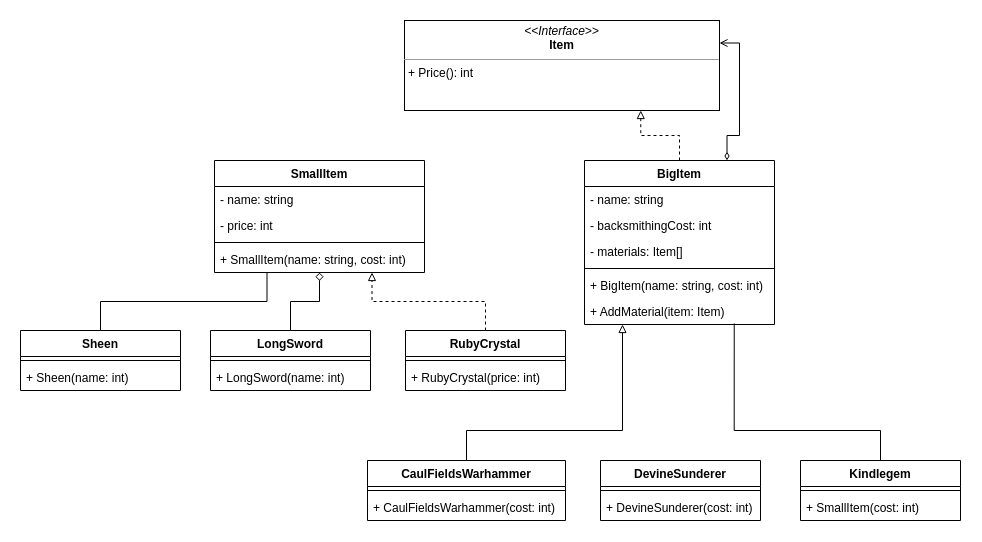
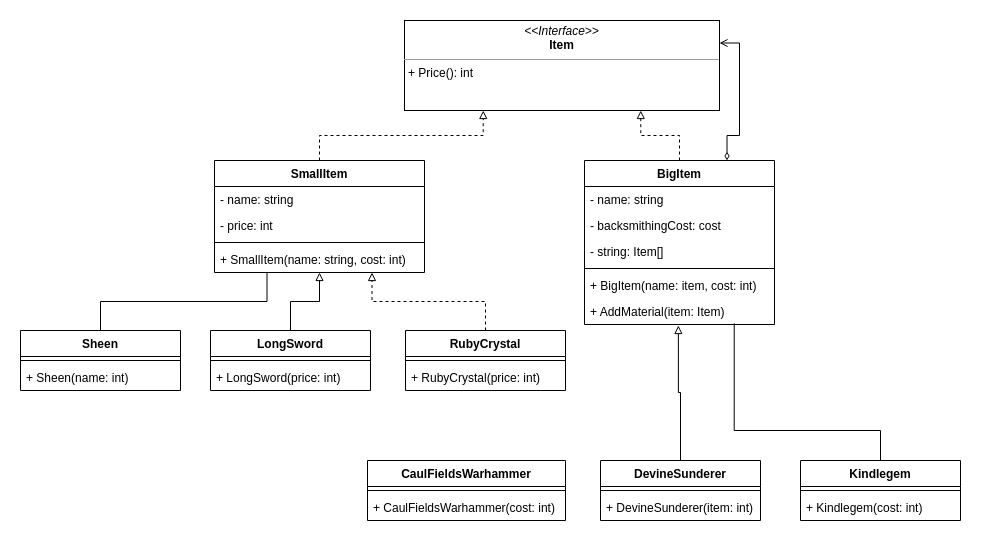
edge "SmallItem" -> "<<Interface>> Item + Price(): int": added
node "- backsmithingCost: int": label "- backsmithingCost: int" -> "- backsmithingCost: cost"
node "- materials: Item[]": label "- materials: Item[]" -> "- string: Item[]"
edge "LongSword" -> "SmallItem": arrowhead diamond -> block
node "+ BigItem(name: string, cost: int)": label "+ BigItem(name: string, cost: int)" -> "+ BigItem(name: item, cost: int)"
node "+ LongSword(name: int)": label "+ LongSword(name: int)" -> "+ LongSword(price: int)"
edge "DevineSunderer" -> "+ AddMaterial(item: Item)": added
edge "CaulFieldsWarhammer" -> "+ AddMaterial(item: Item)": removed
node "+ DevineSunderer(cost: int)": label "+ DevineSunderer(cost: int)" -> "+ DevineSunderer(item: int)"
node "+ SmallItem(cost: int)": label "+ SmallItem(cost: int)" -> "+ Kindlegem(cost: int)"
